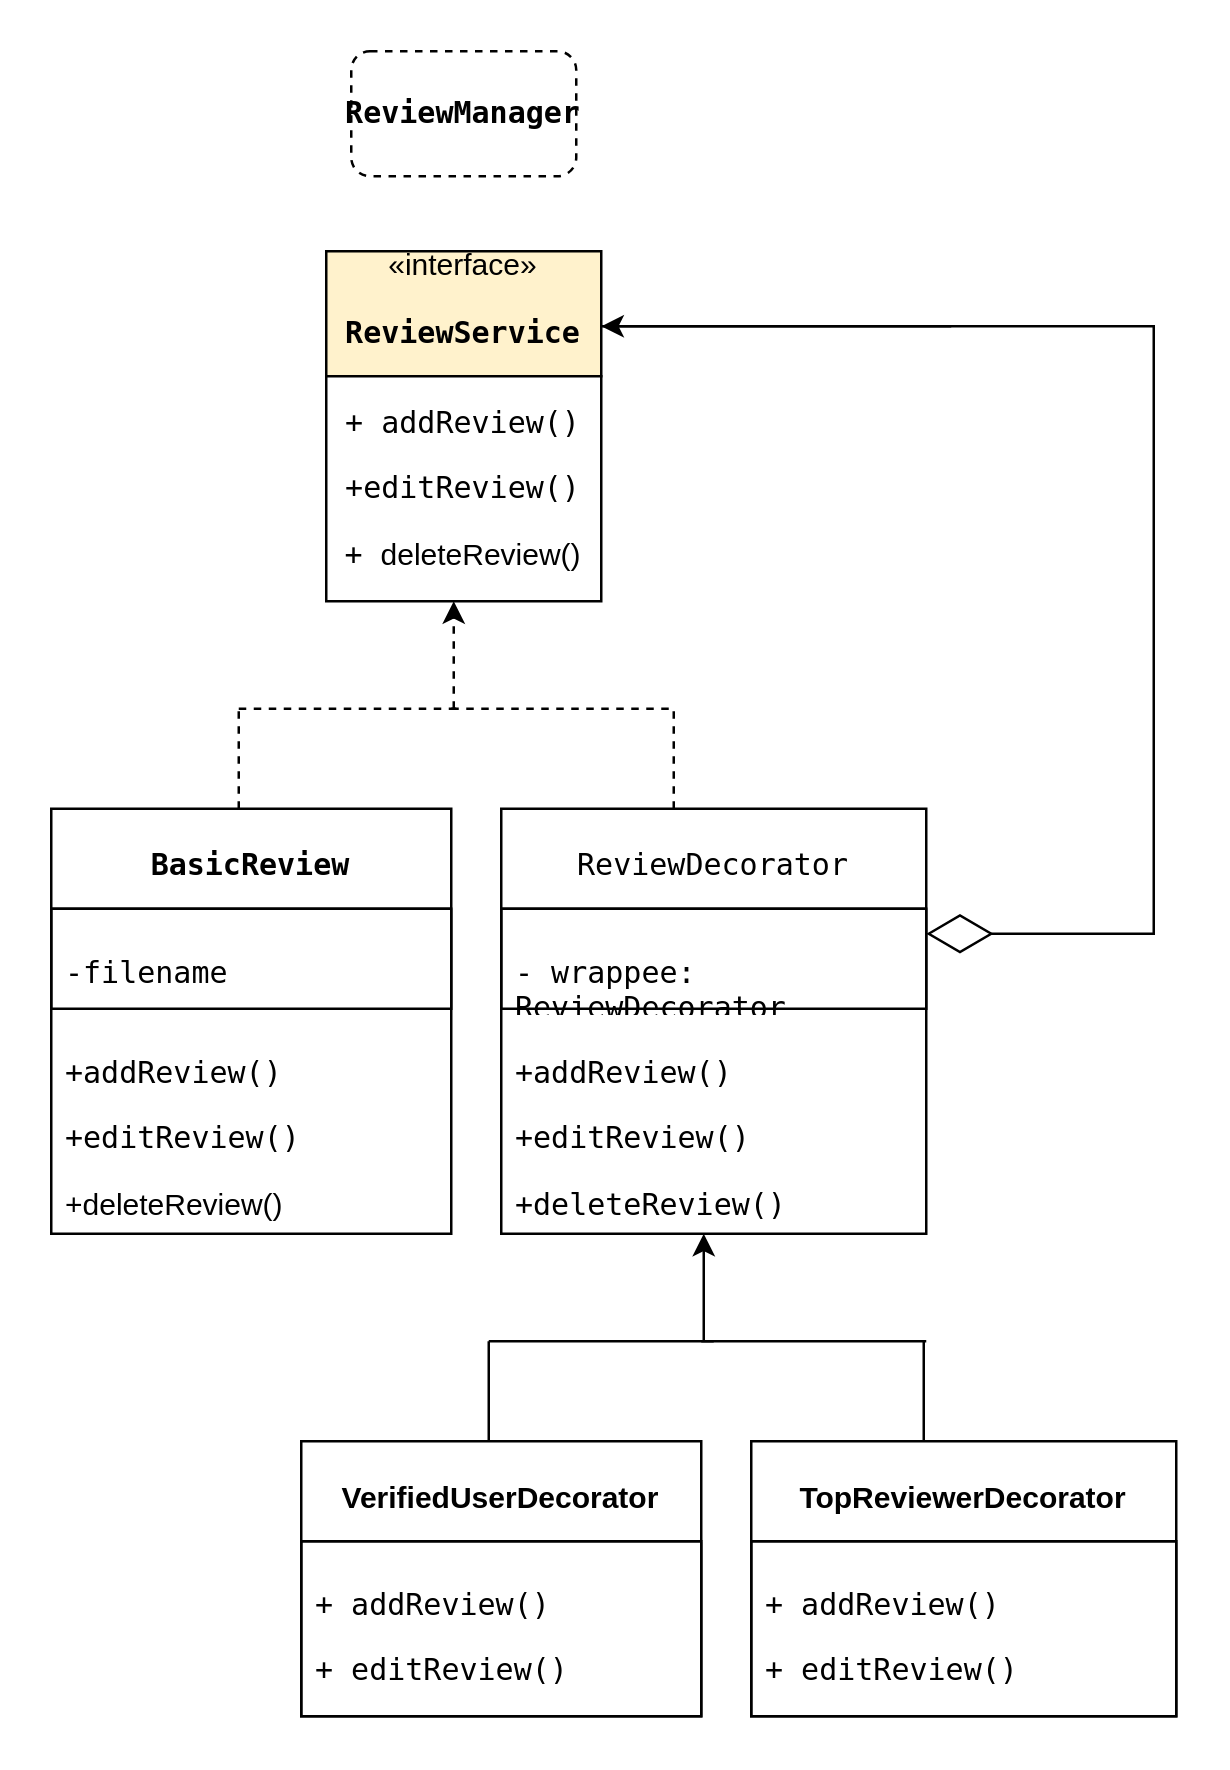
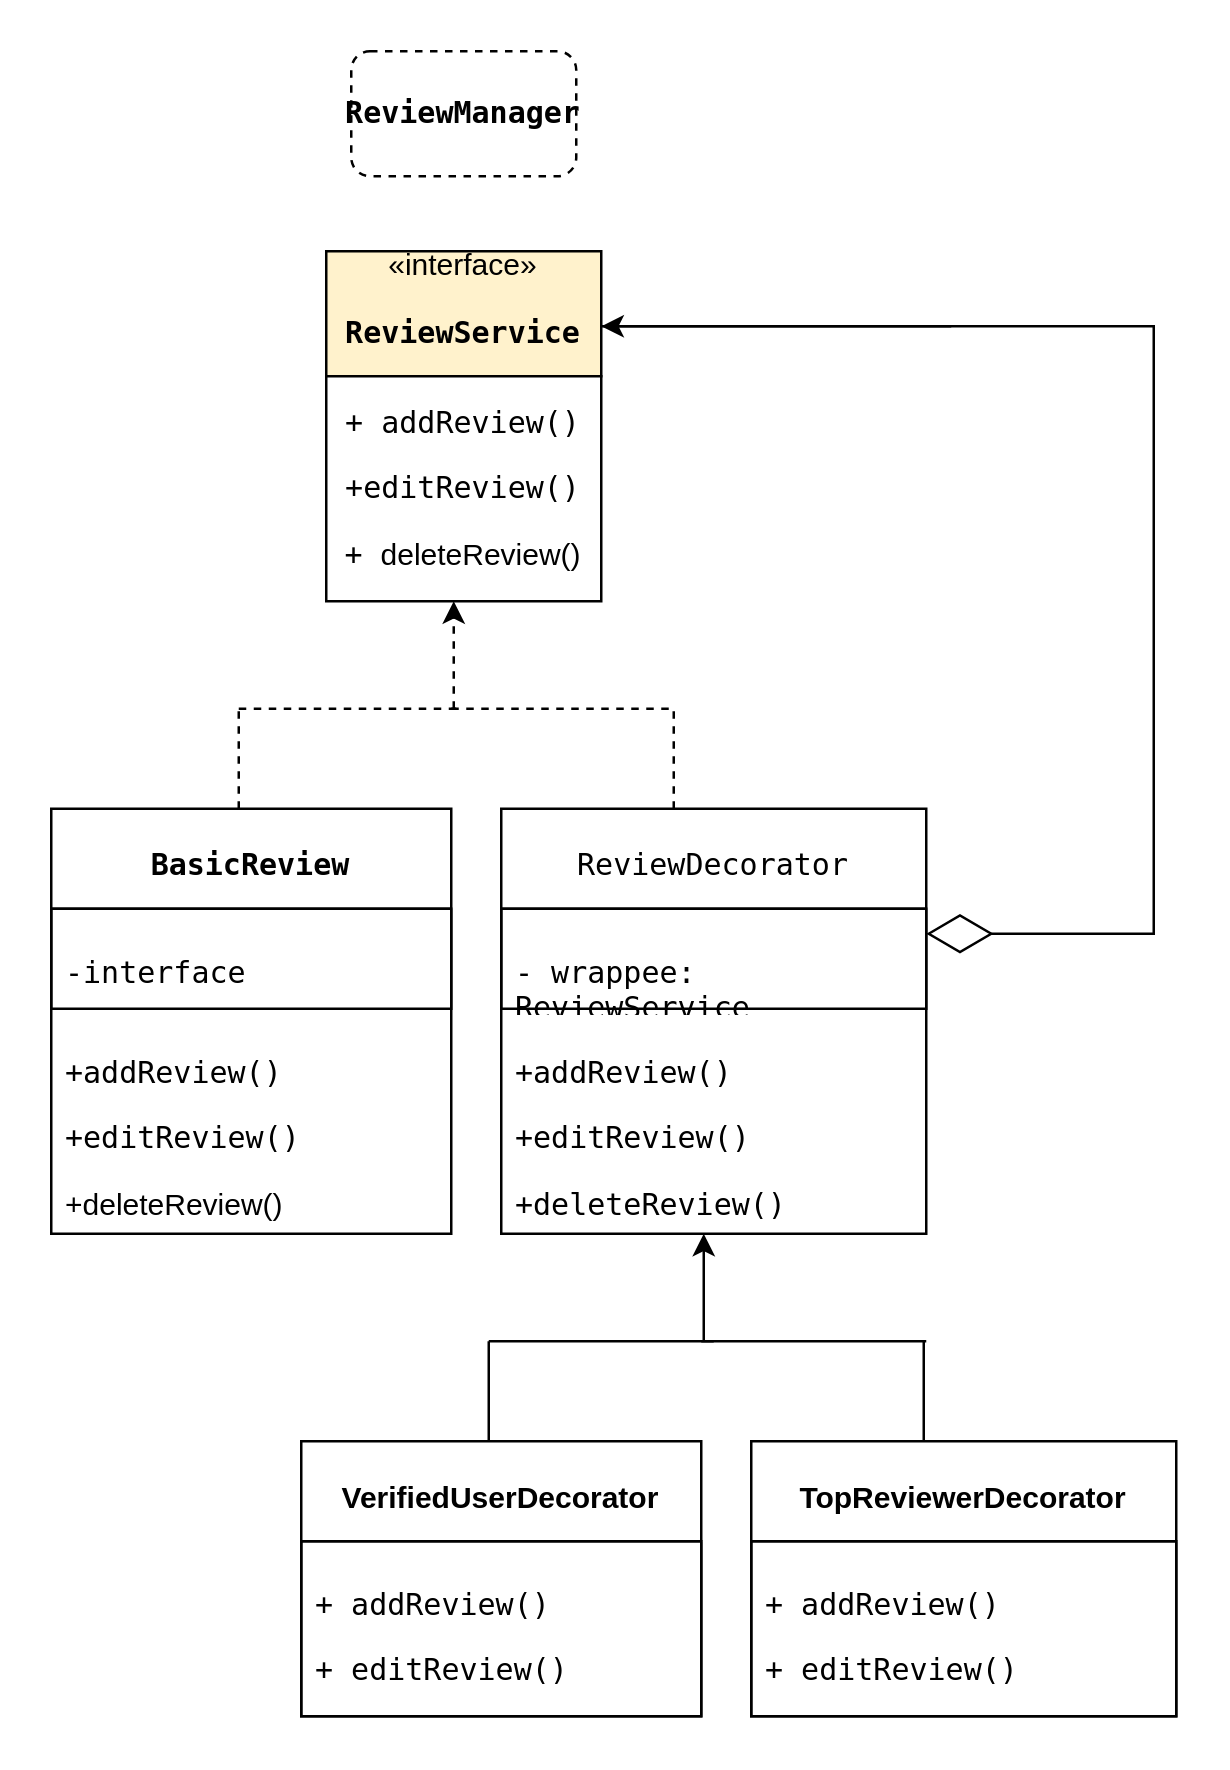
node "-filename": label "-filename" -> "-interface"
node "- wrappee: ReviewDecorator": label "- wrappee: ReviewDecorator" -> "- wrappee: ReviewService"
